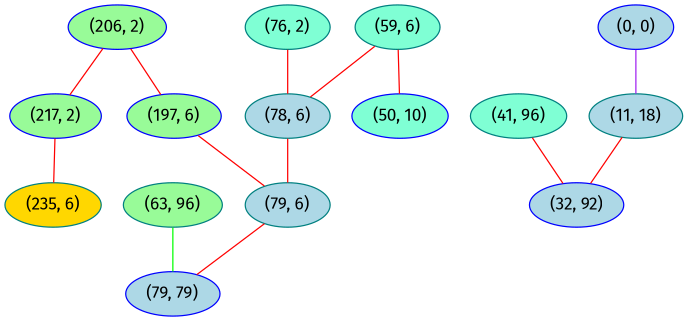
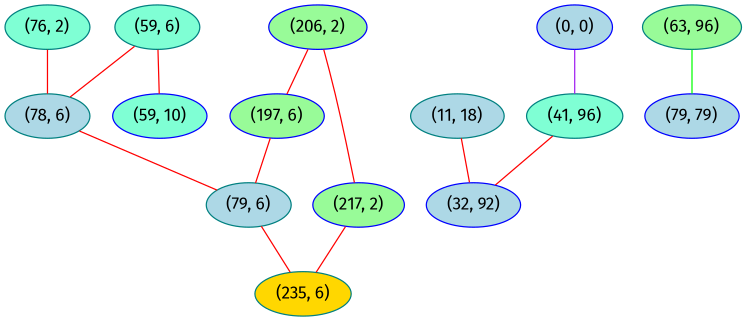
edge "(0, 0)" -- "(11, 18)": now "(0, 0)" -- "(41, 96)"
node "(50, 10)": label "(50, 10)" -> "(59, 10)"
edge "(79, 6)" -- "(79, 79)": now "(79, 6)" -- "(235, 6)"
